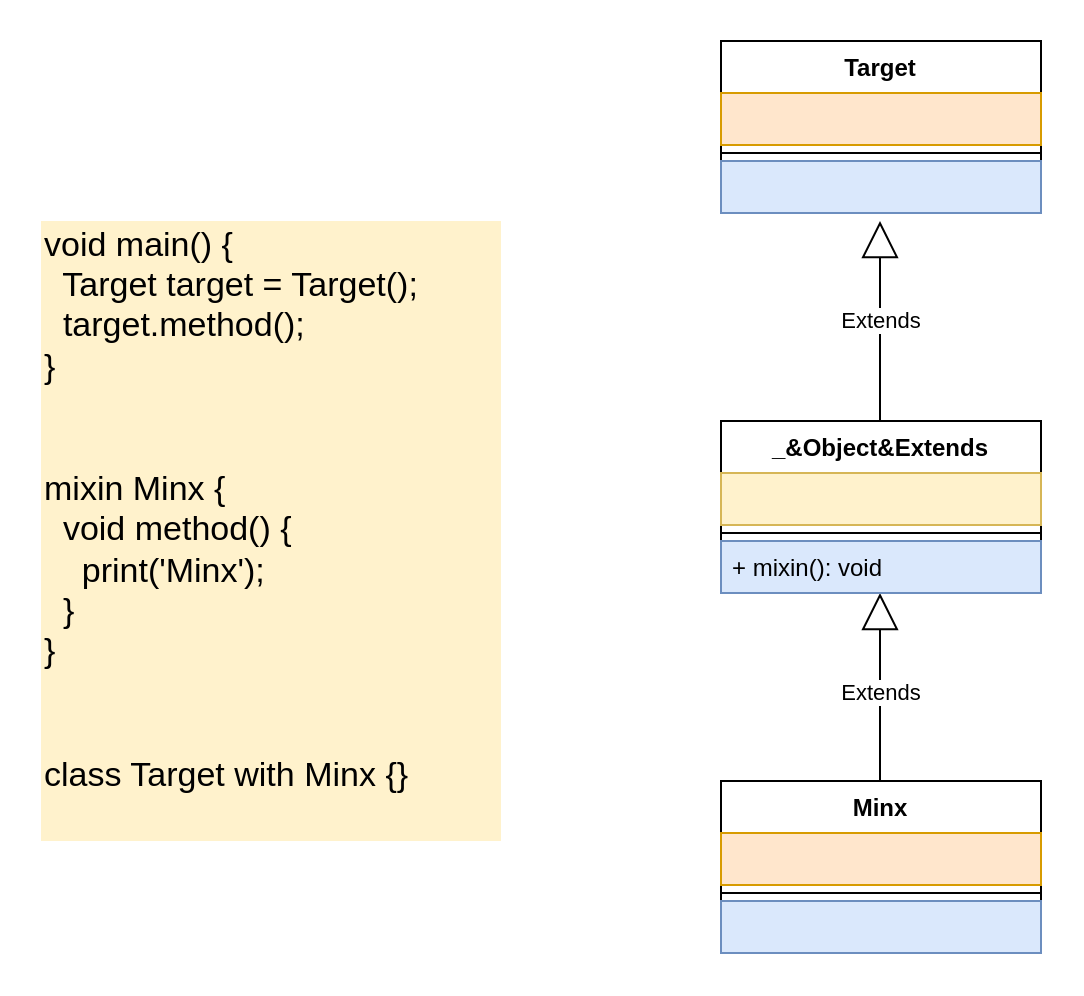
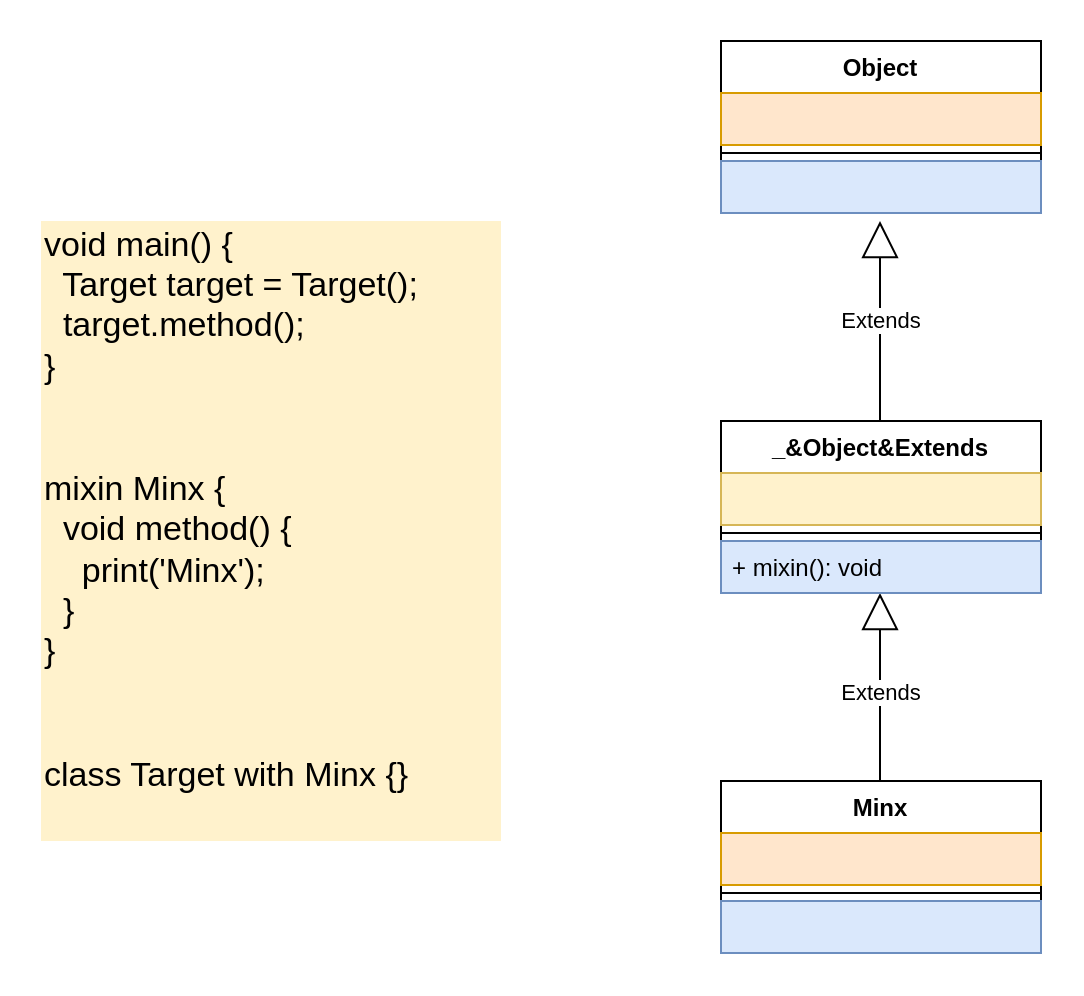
node "Target": label "Target" -> "Object"
